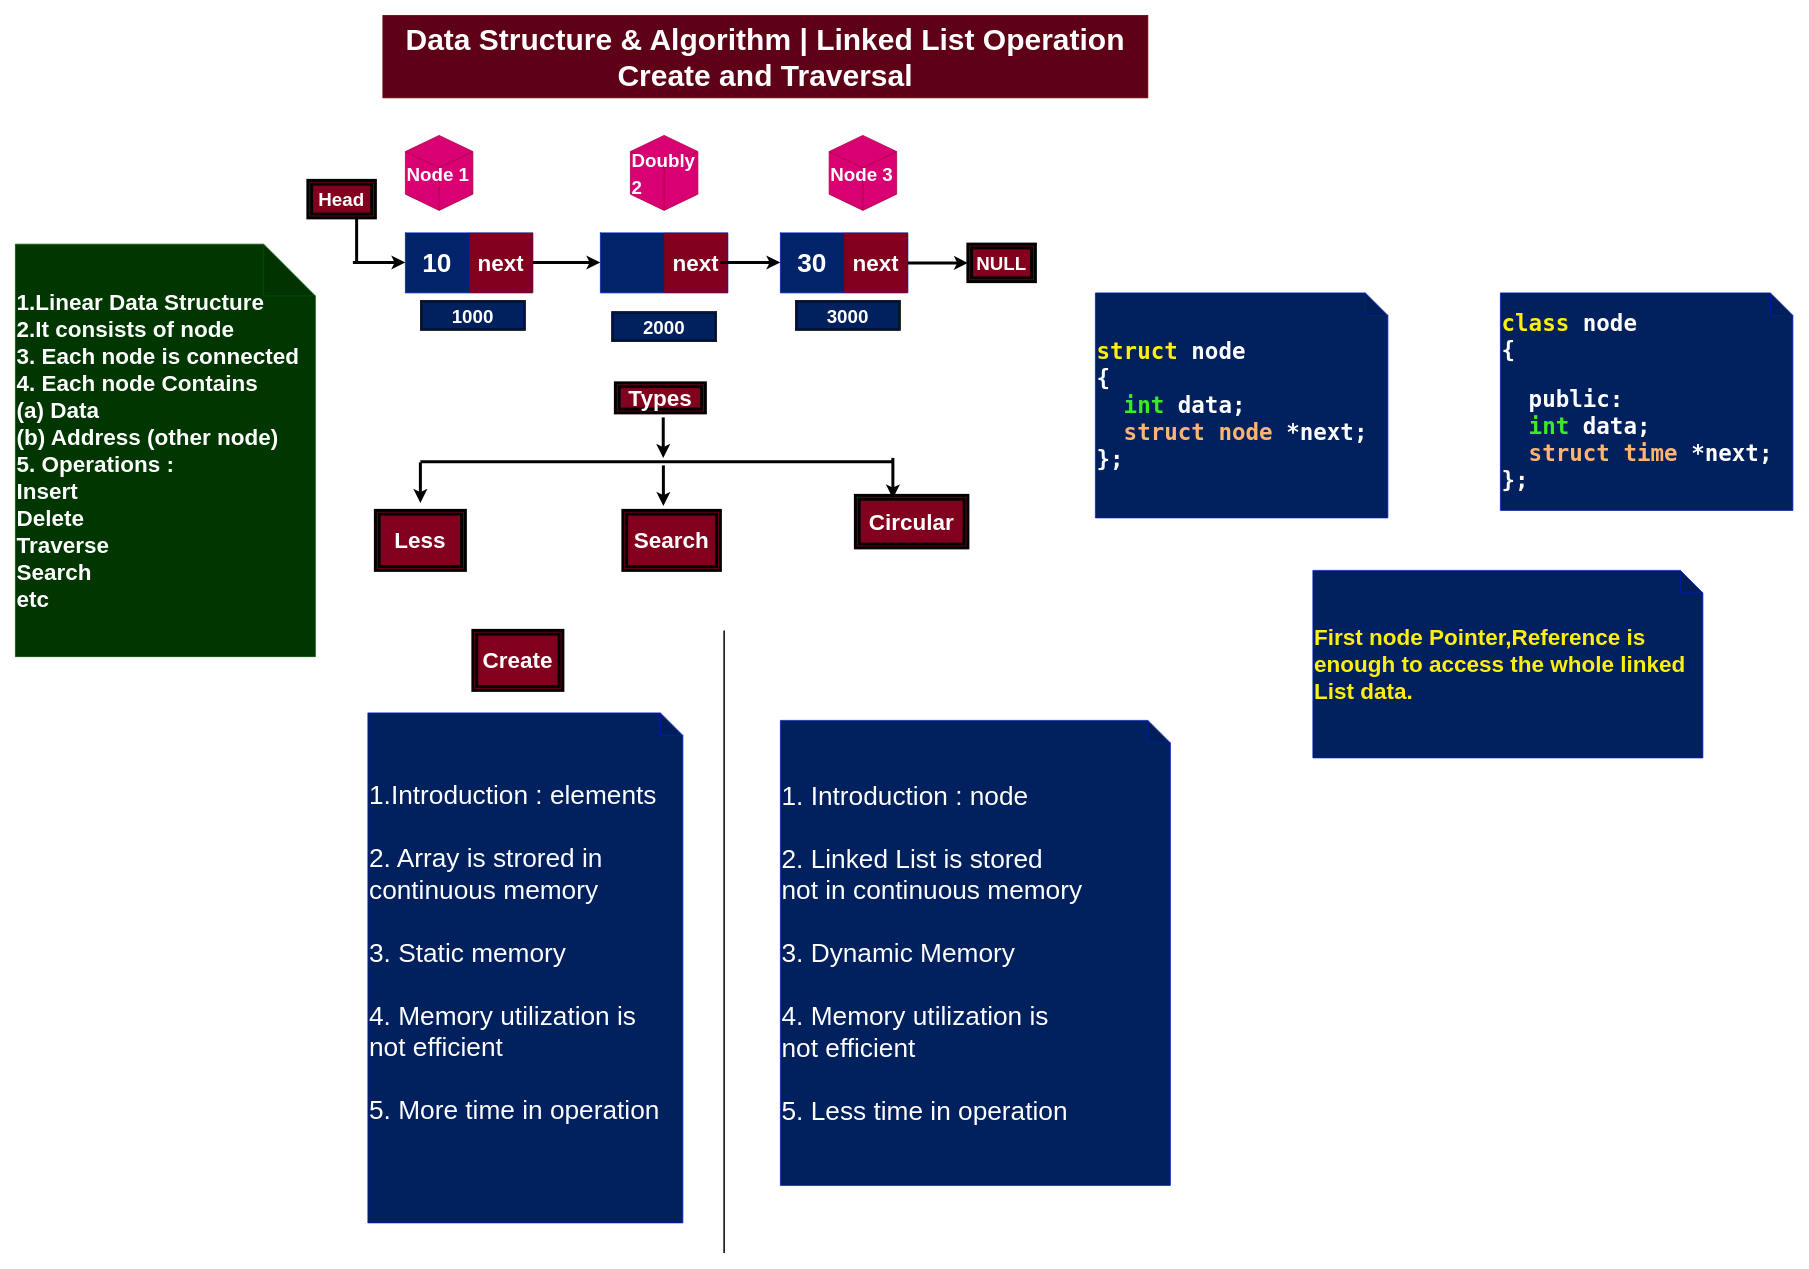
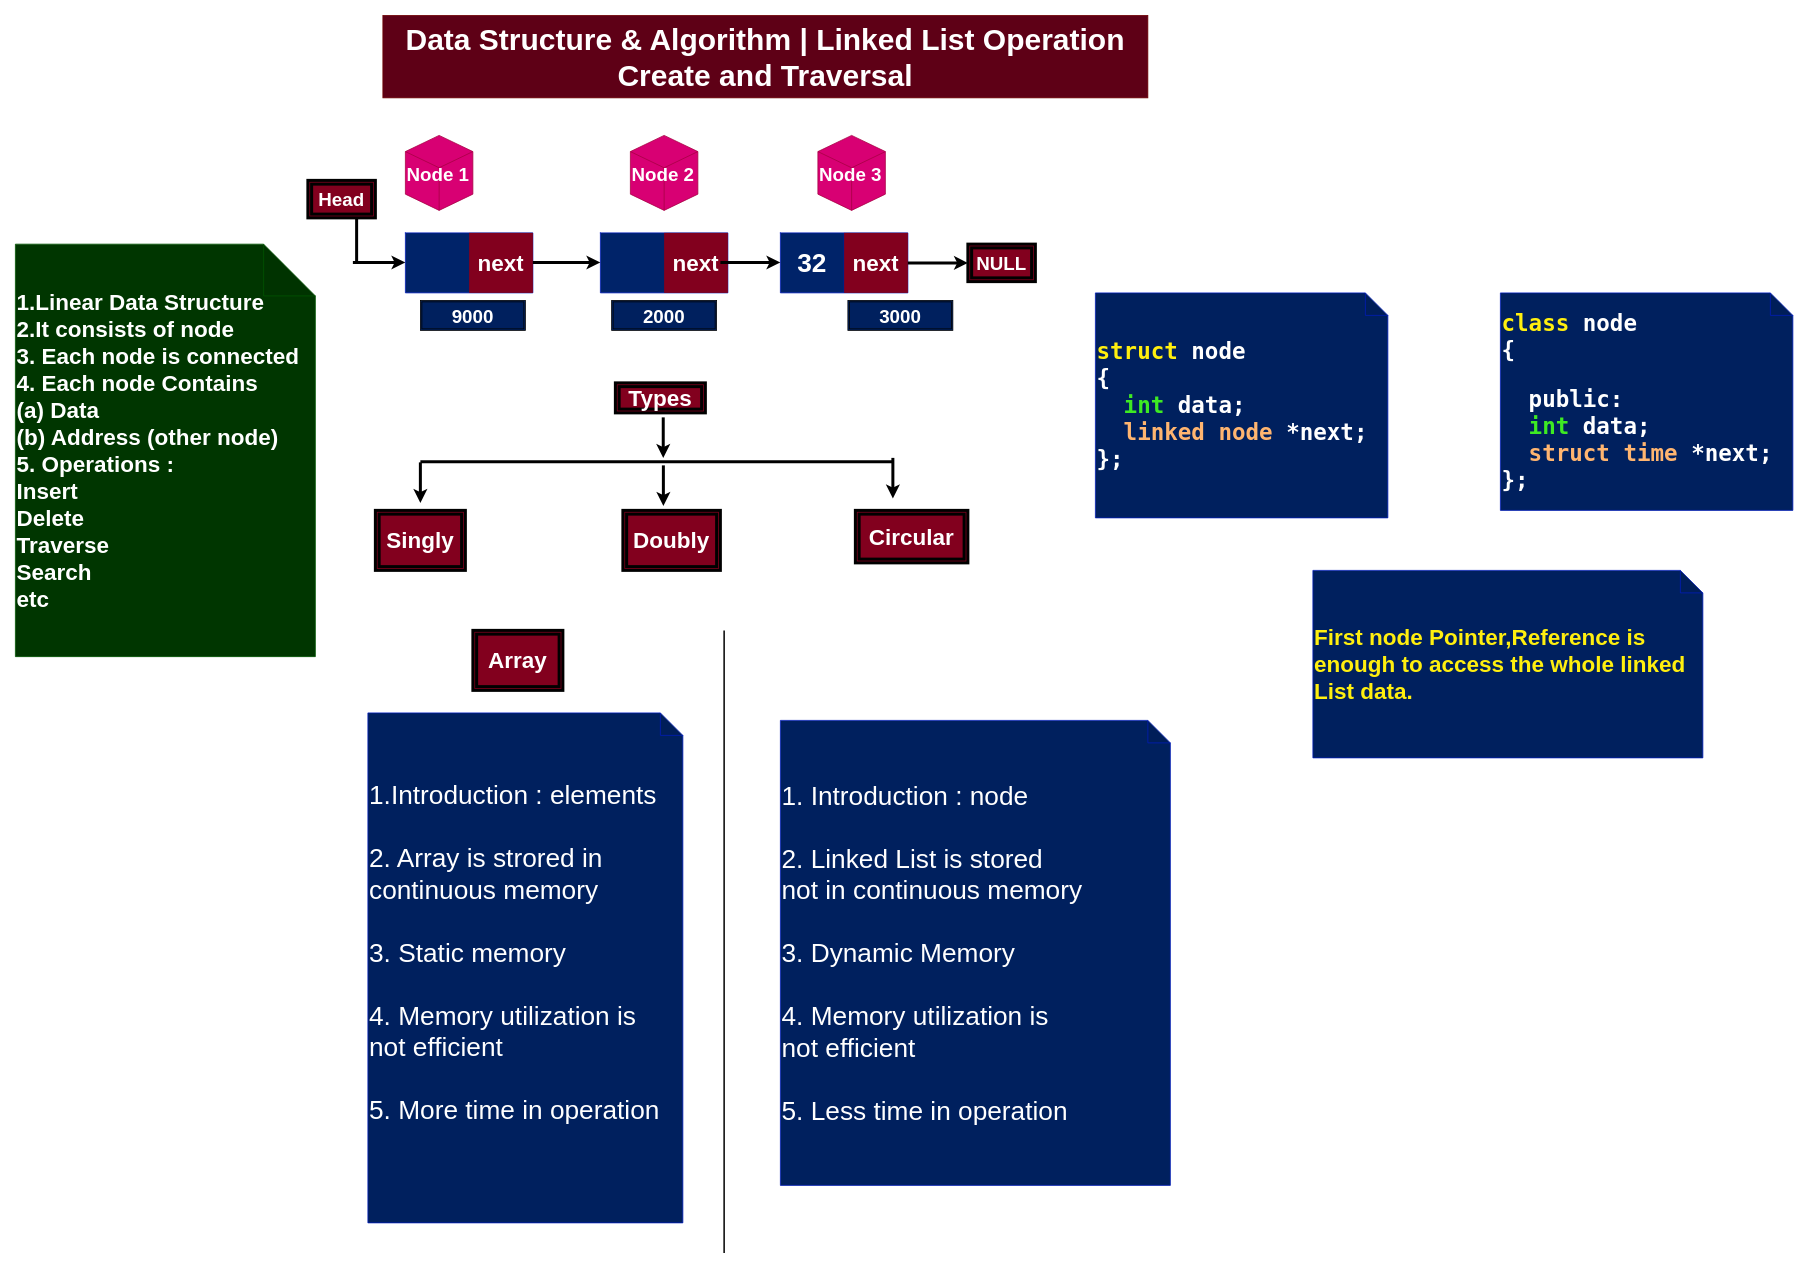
node "Doubly 2": label "Doubly 2" -> "Node 2"
node "Node 3": moved (863, 173) -> (852, 173)
node "10": removed
node "30": label "30" -> "32"
node "1000": label "1000" -> "9000"
node "3000": moved (848, 315) -> (900, 315)
node "2000": moved (664, 327) -> (664, 315)
node "struct node{ int data; struct node *next;};": label "struct node{ int data; struct node *next;};" -> "struct node{ int data; linked node *next;};"
node "Circular": moved (912, 522) -> (912, 537)
node "Less": label "Less" -> "Singly"
node "Search": label "Search" -> "Doubly"
node "Create": label "Create" -> "Array"
